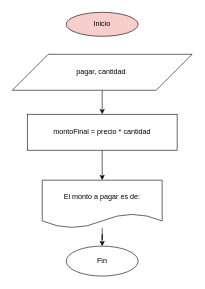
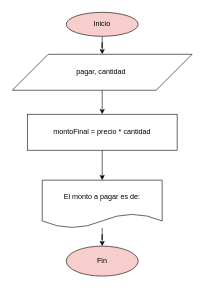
edge "Inicio" -> "pagar, cantidad": added
node "Fin": fillcolor #ffffff -> #f8cecc
